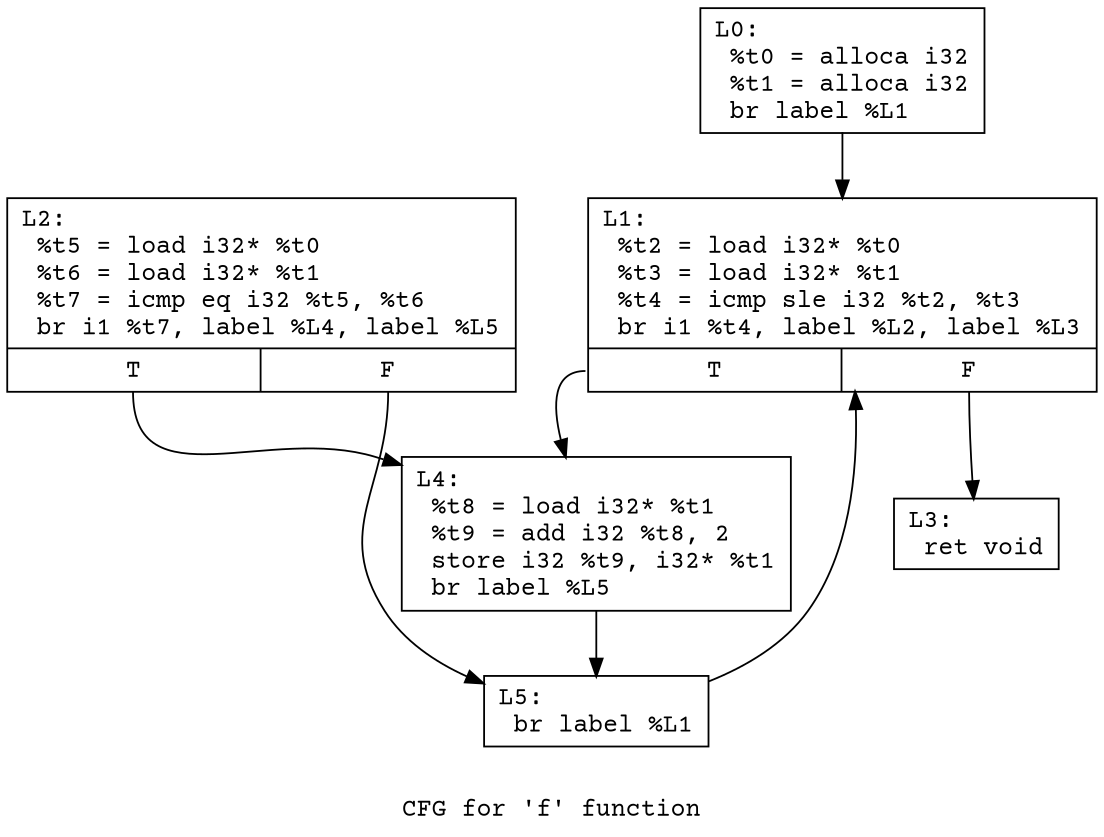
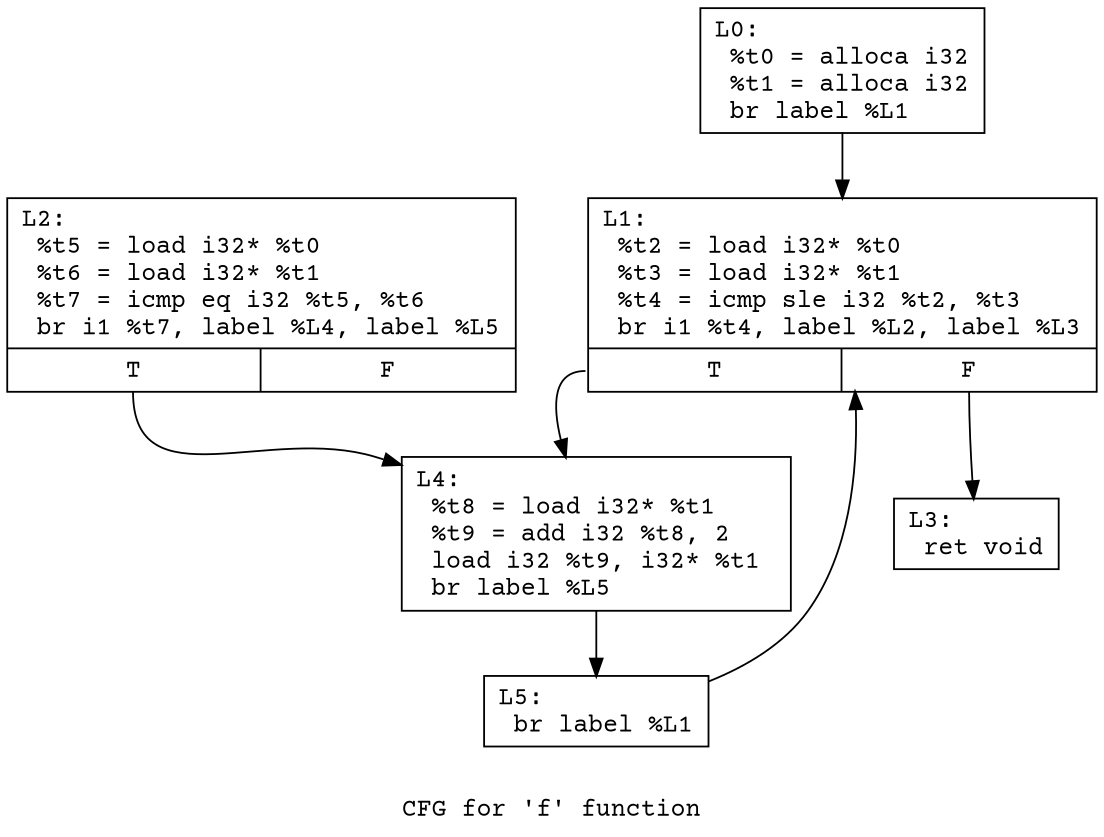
edge "L2:" -> "L5:": removed
node "L4:": text "store i32 %t9, i32* %t1" -> "load i32 %t9, i32* %t1"
